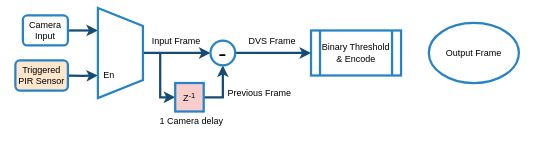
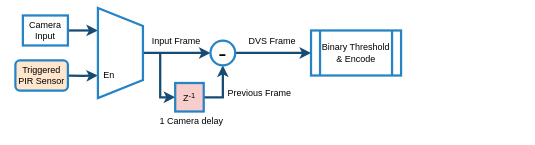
node "Camera Input": shape rounded rectangle -> rectangle
node "Output Frame": removed
